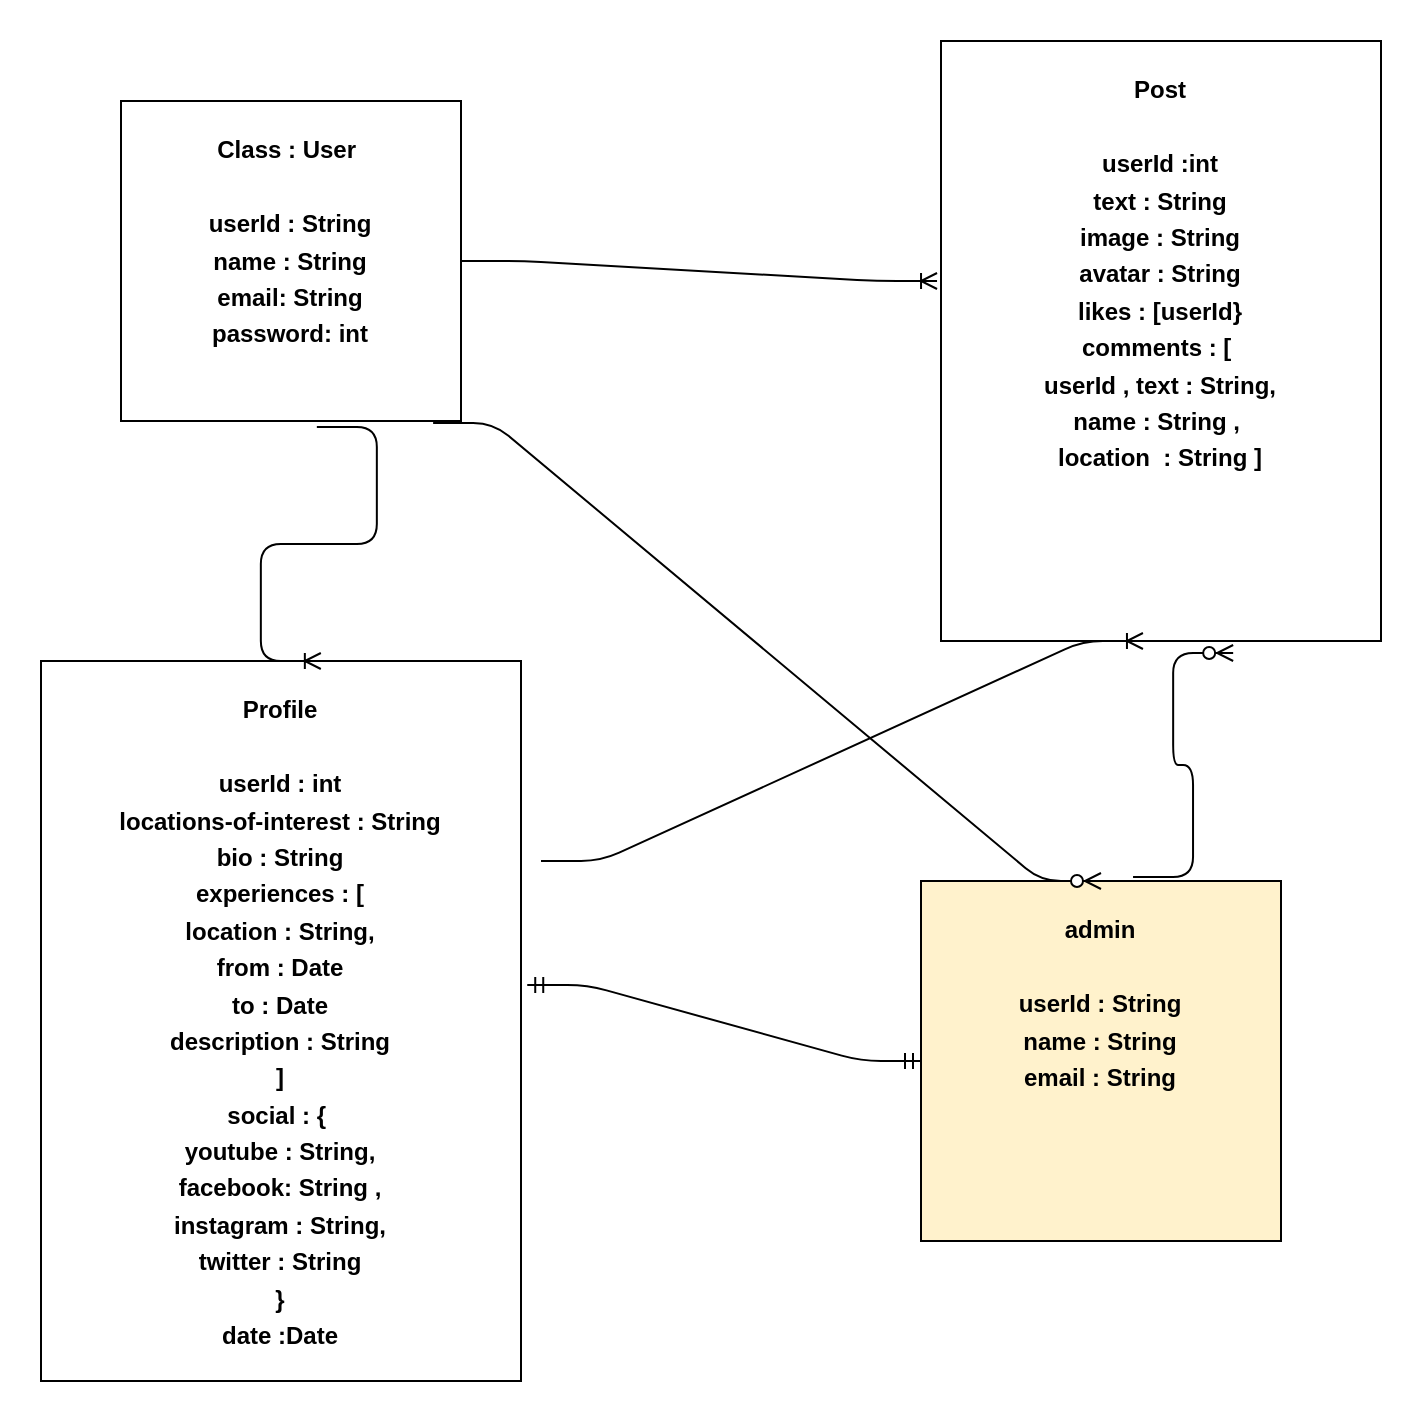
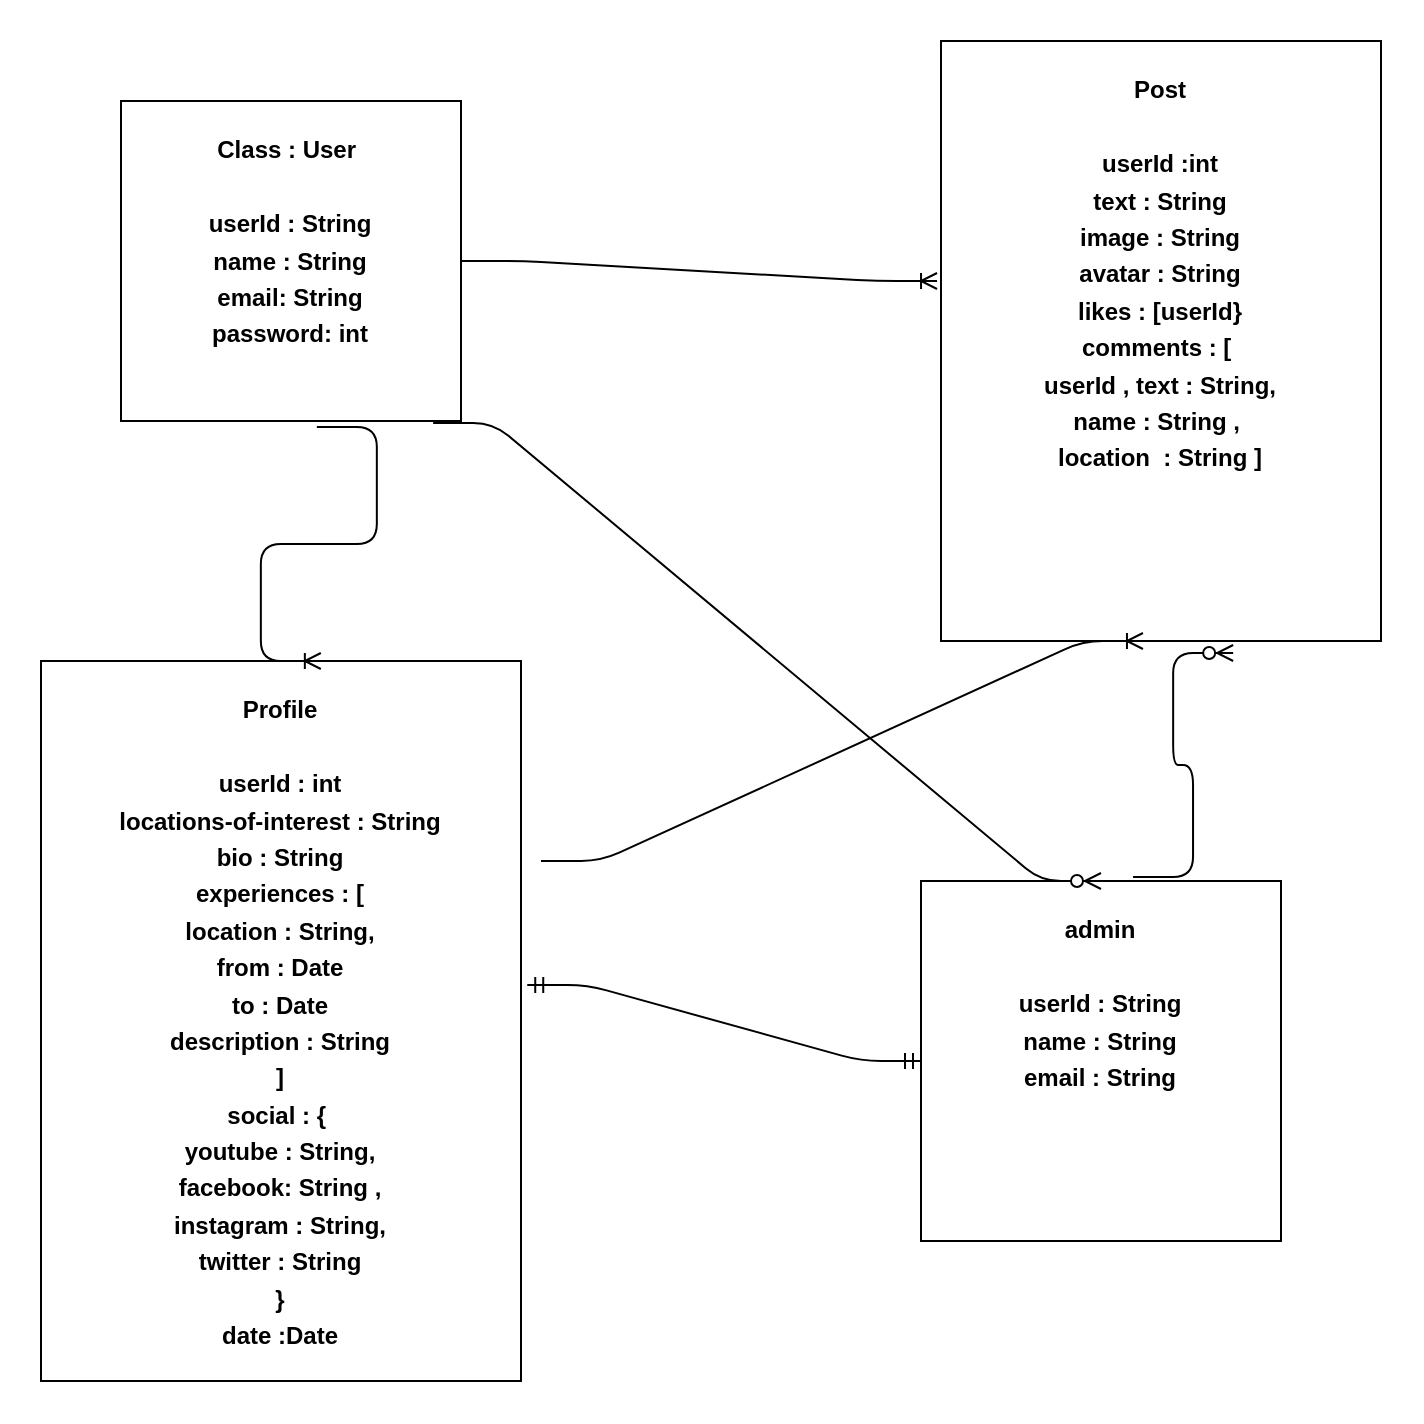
node "admin userId : String name : String email : String": fillcolor #fff2cc -> #ffffff
